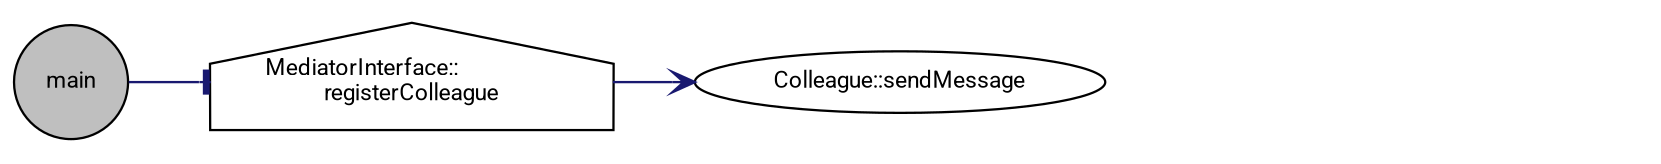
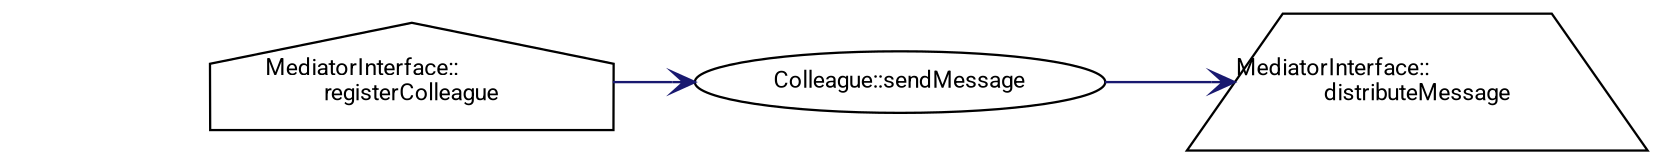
node "main": removed
node "MediatorInterface:: distributeMessage": added
